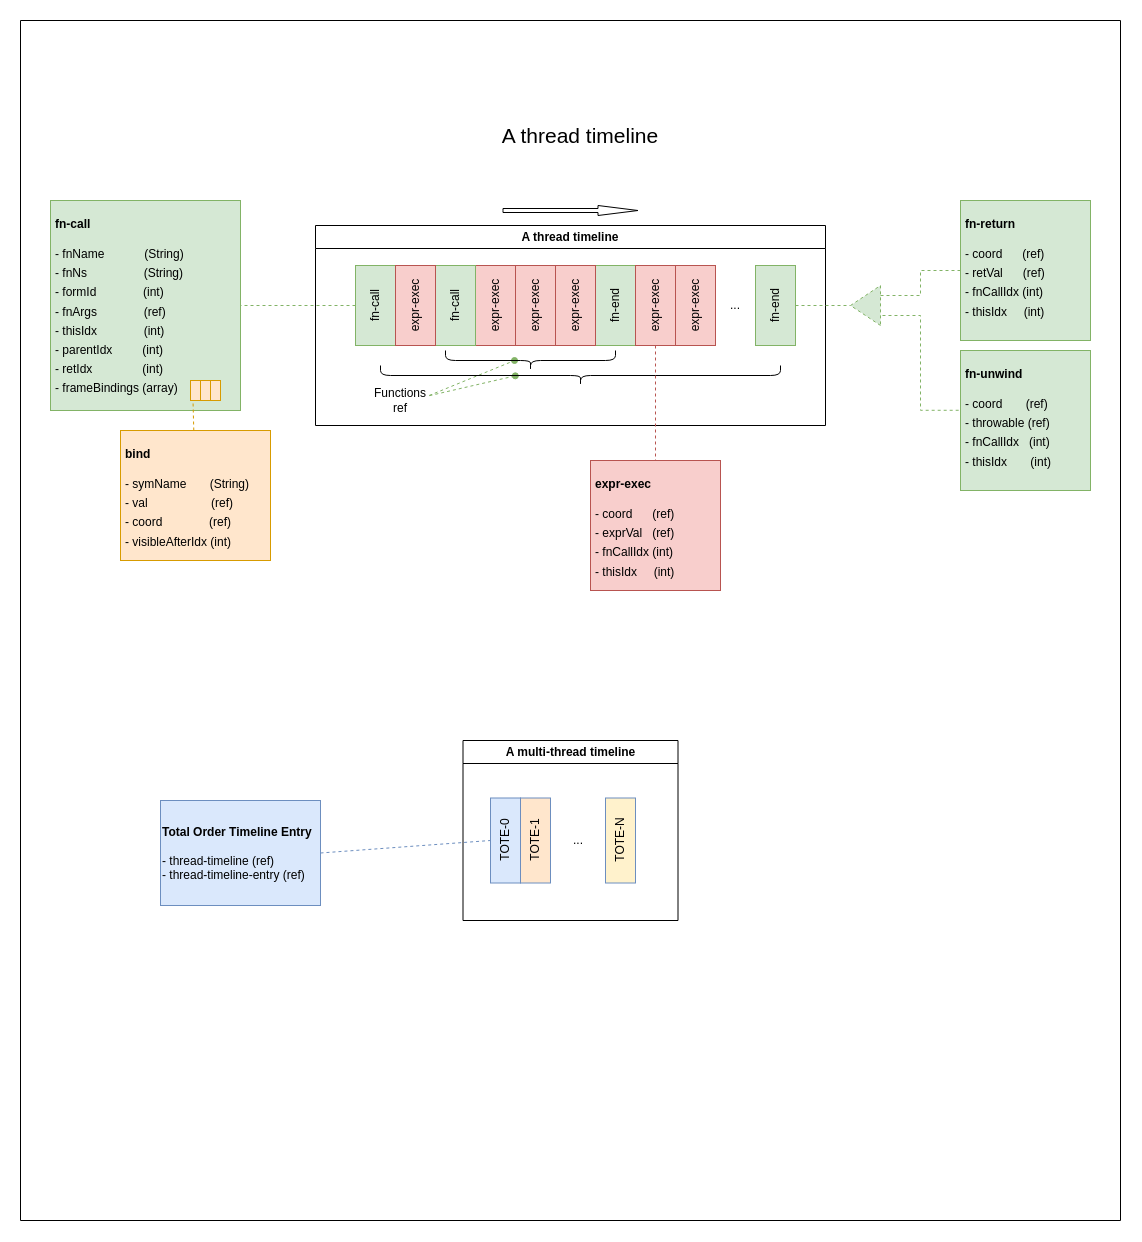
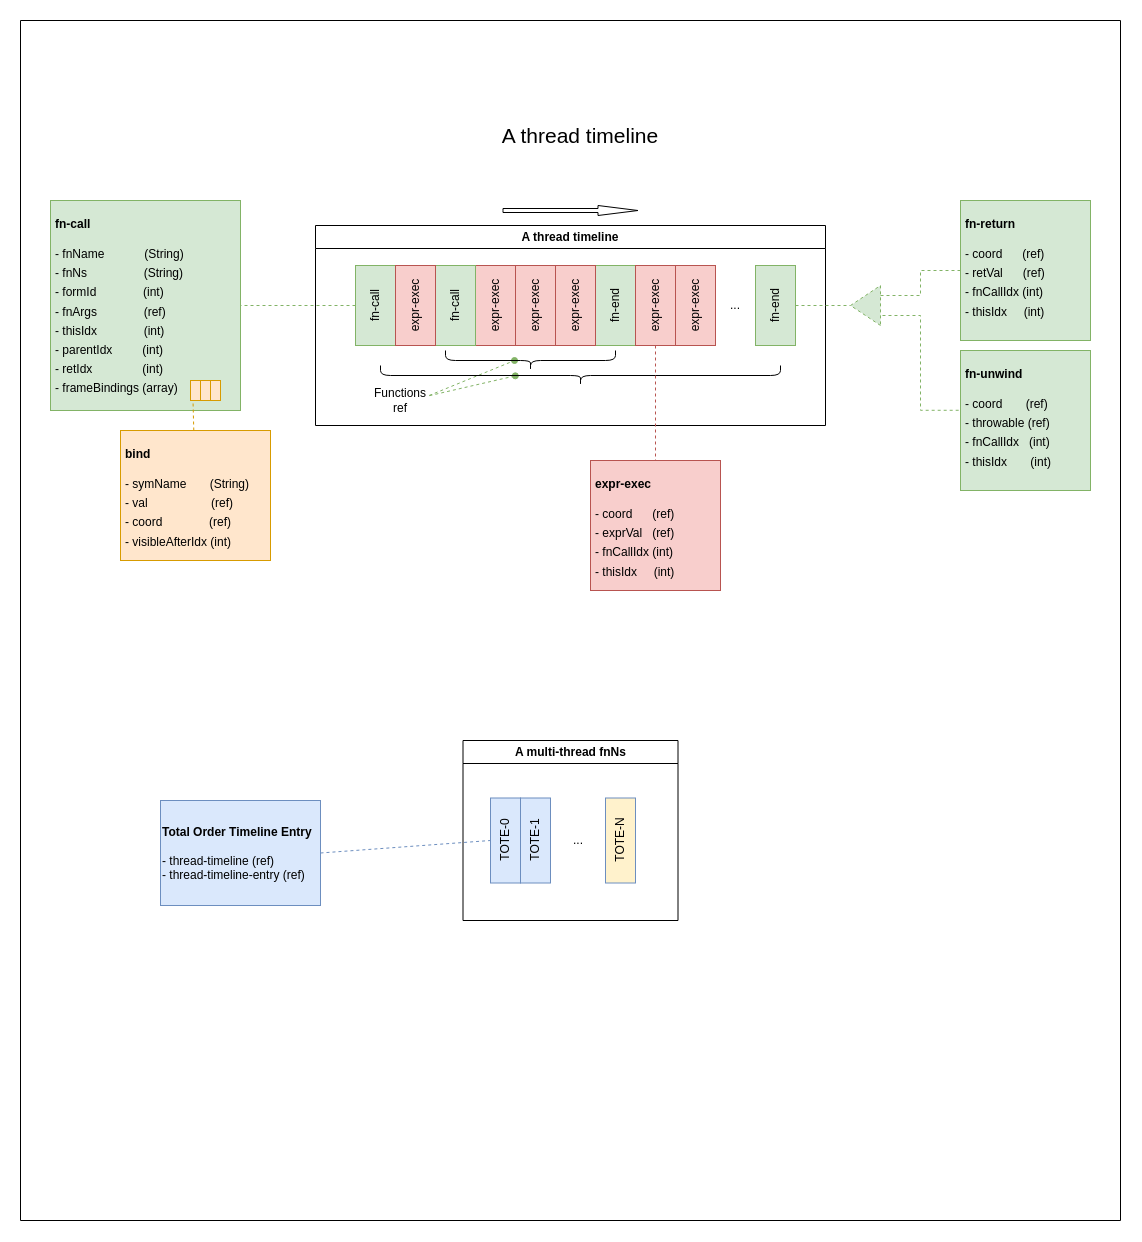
node "A multi-thread timeline": label "A multi-thread timeline" -> "A multi-thread fnNs"
node "TOTE-1": fillcolor #ffe6cc -> #dae8fc
